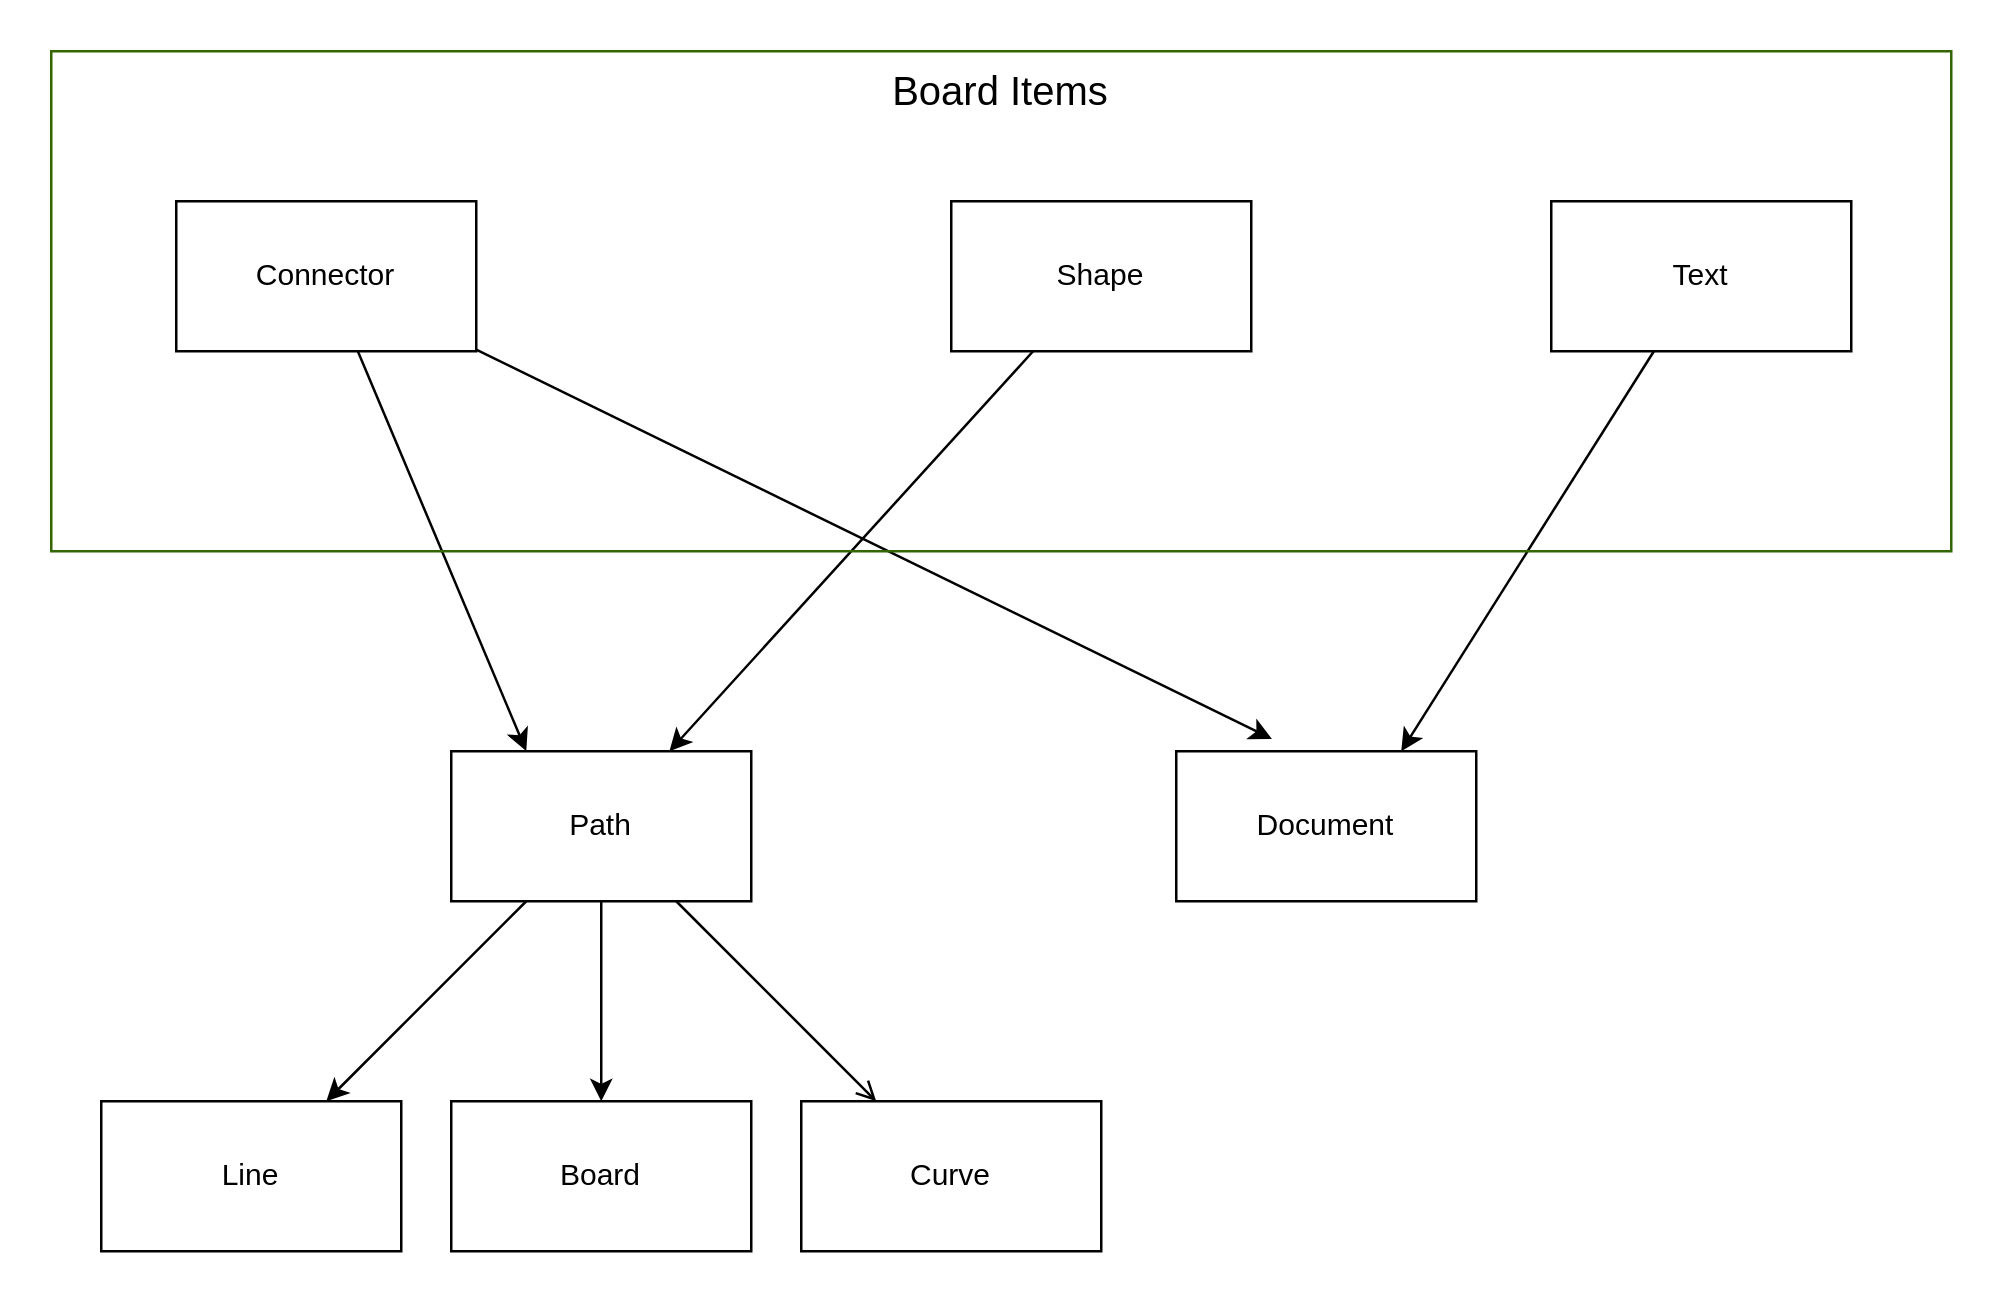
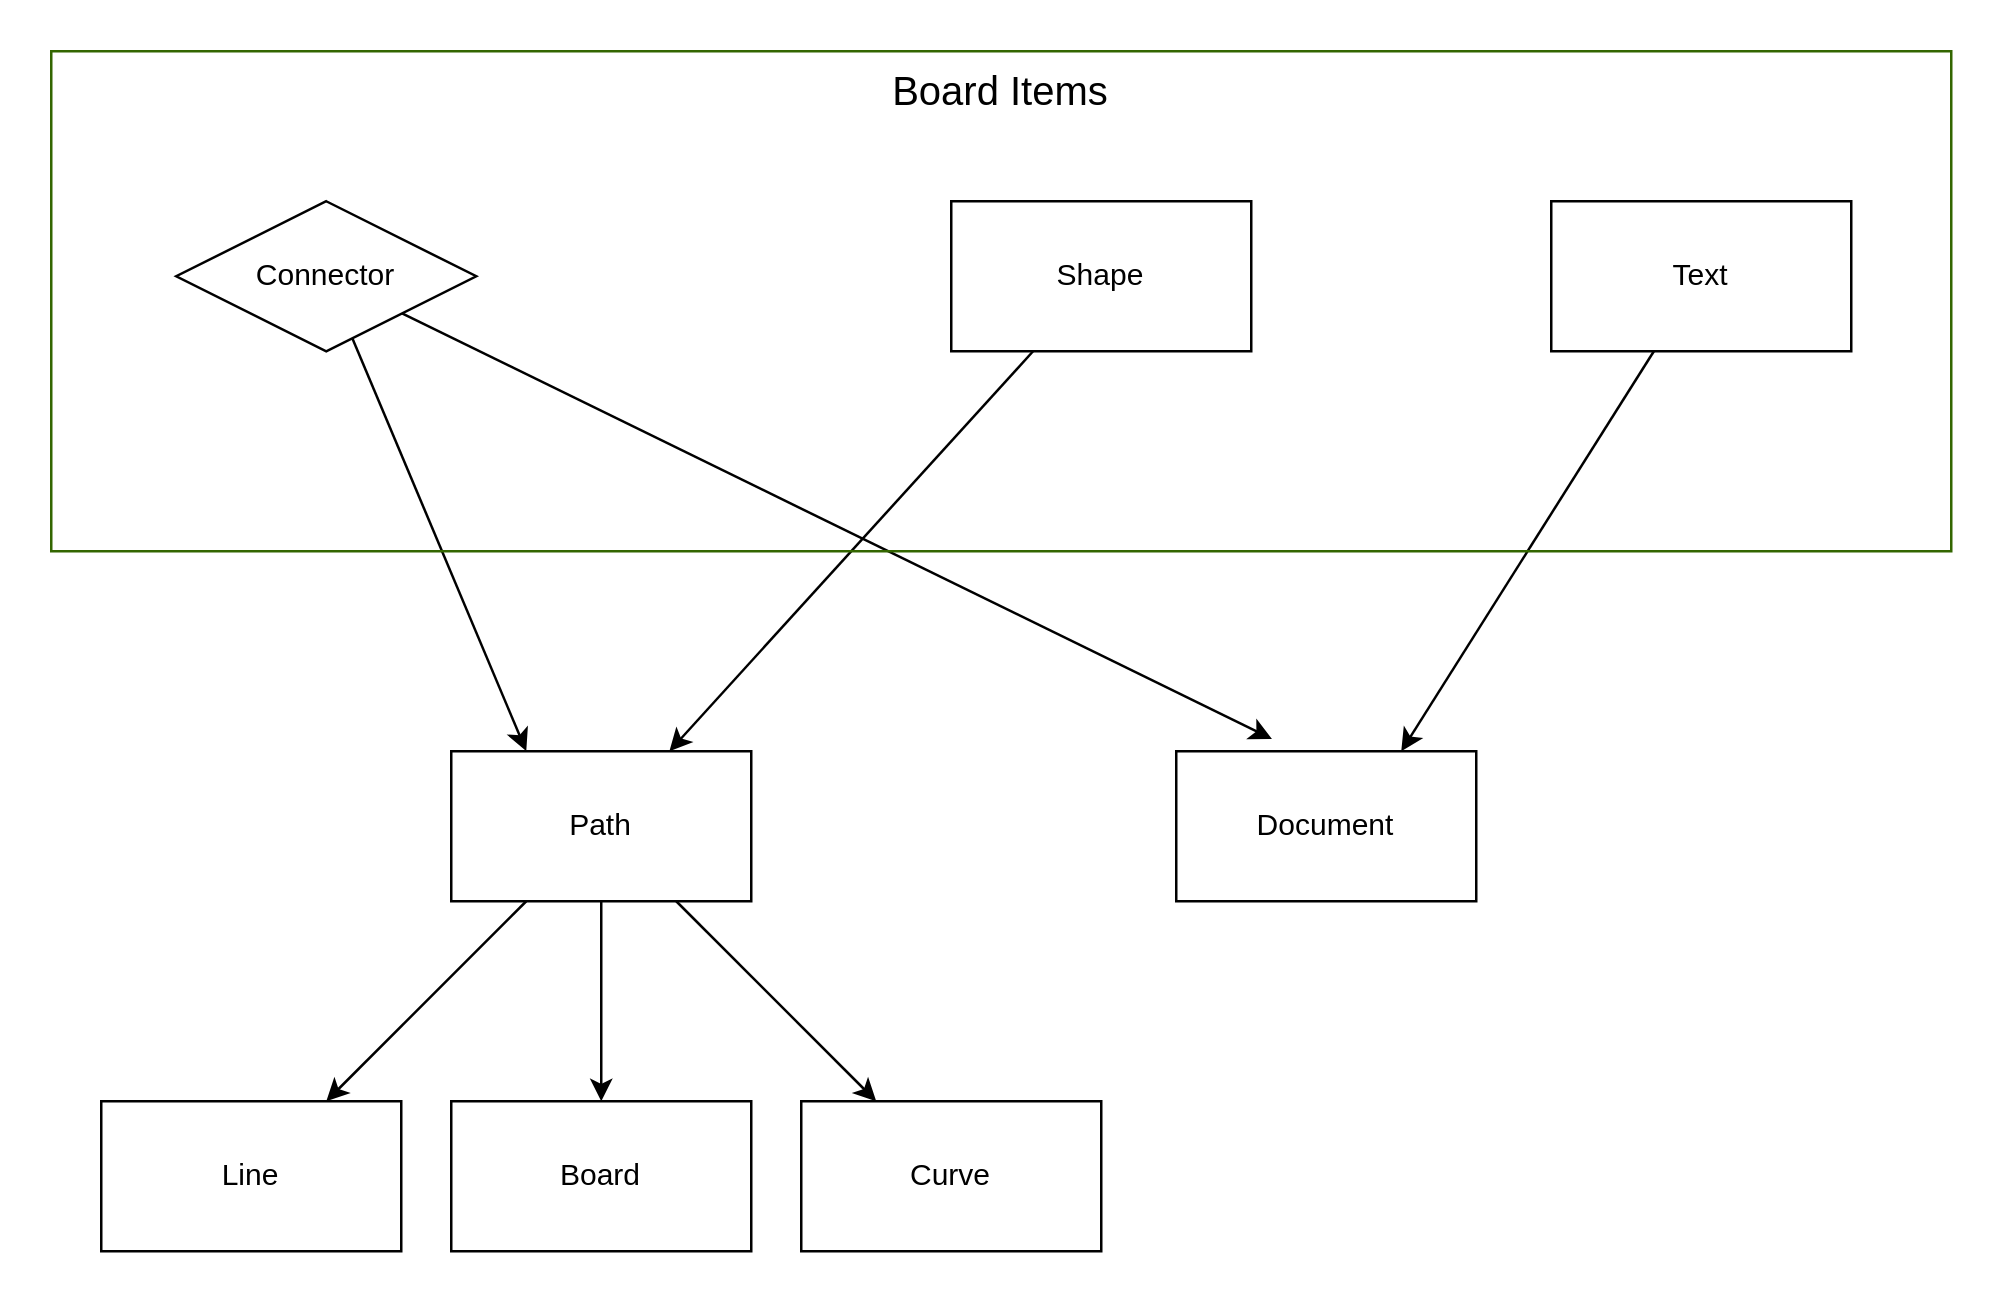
node "Connector": shape rectangle -> diamond
edge "Path" -> "Curve": arrowhead open -> classic
